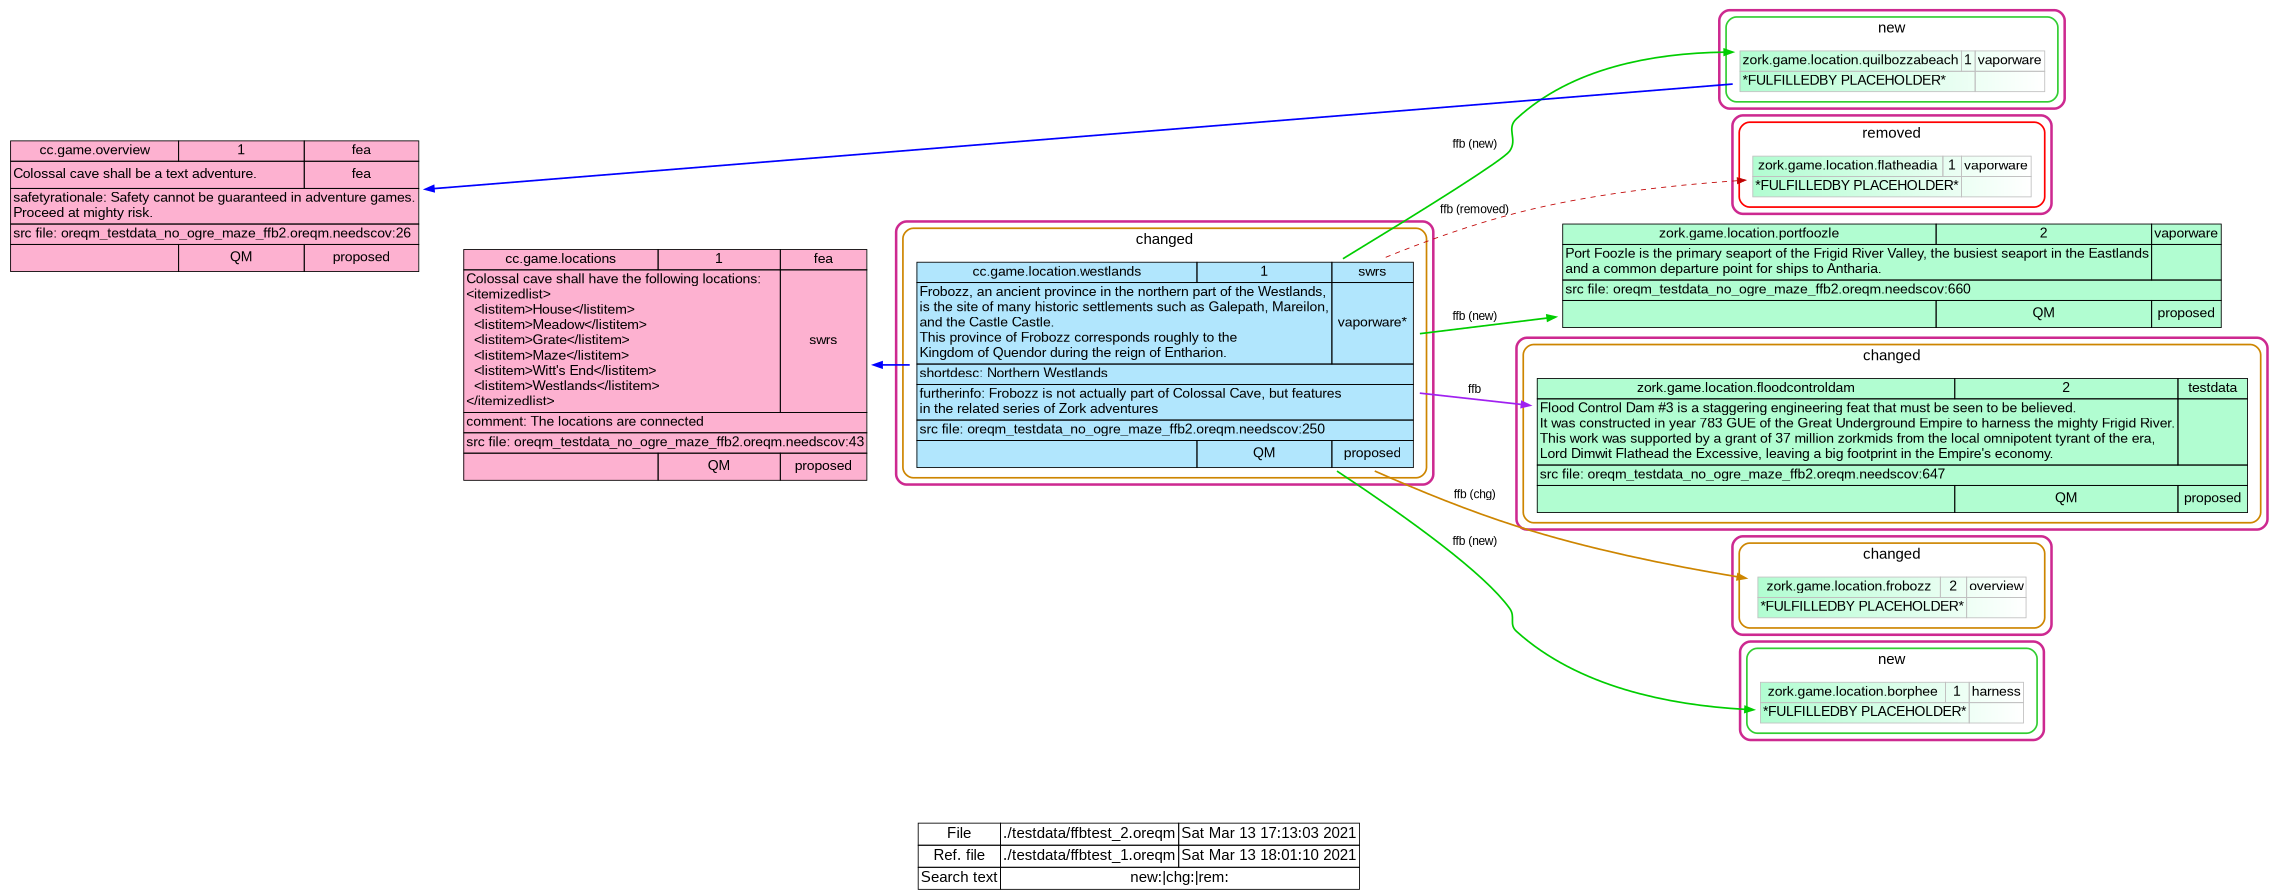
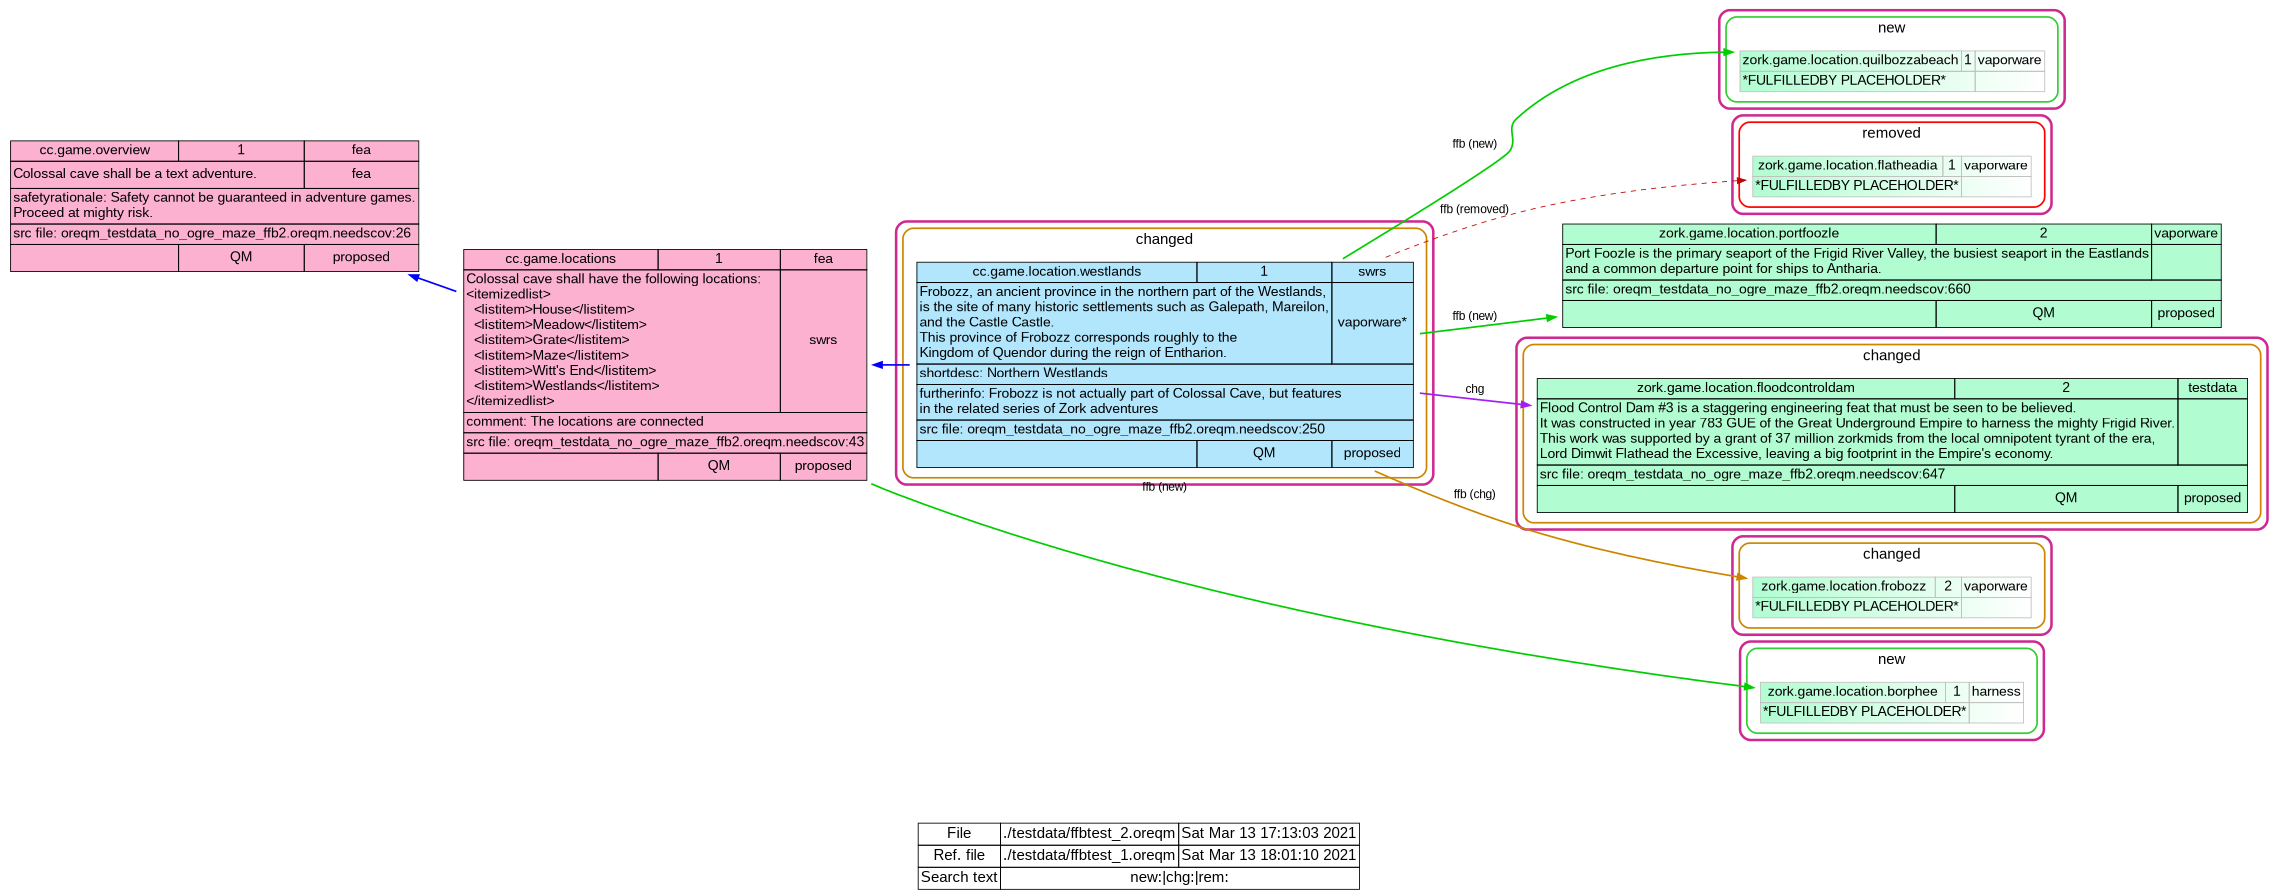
edge "zork.game.location.quilbozzabeach" -> "cc.game.overview": now "cc.game.locations" -> "cc.game.overview"
edge "cc.game.location.westlands" -> "zork.game.location.floodcontroldam": label "ffb" -> "chg"
node "zork.game.location.frobozz": text "overview" -> "vaporware"
edge "cc.game.location.westlands" -> "zork.game.location.borphee": now "cc.game.locations" -> "zork.game.location.borphee"
